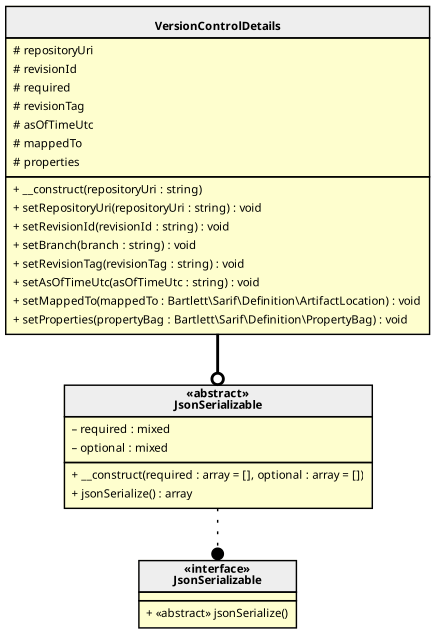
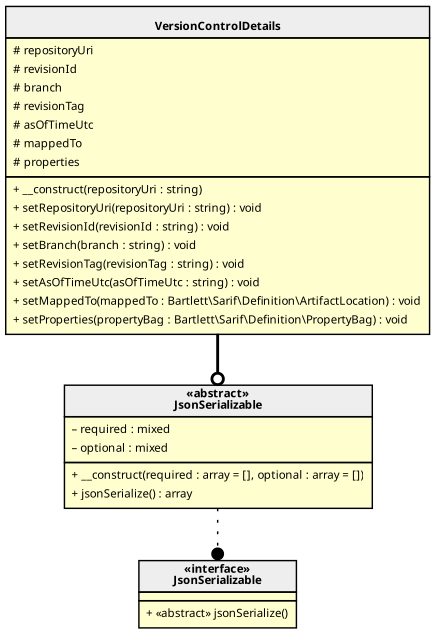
node "VersionControlDetails": text "# required" -> "# branch"
